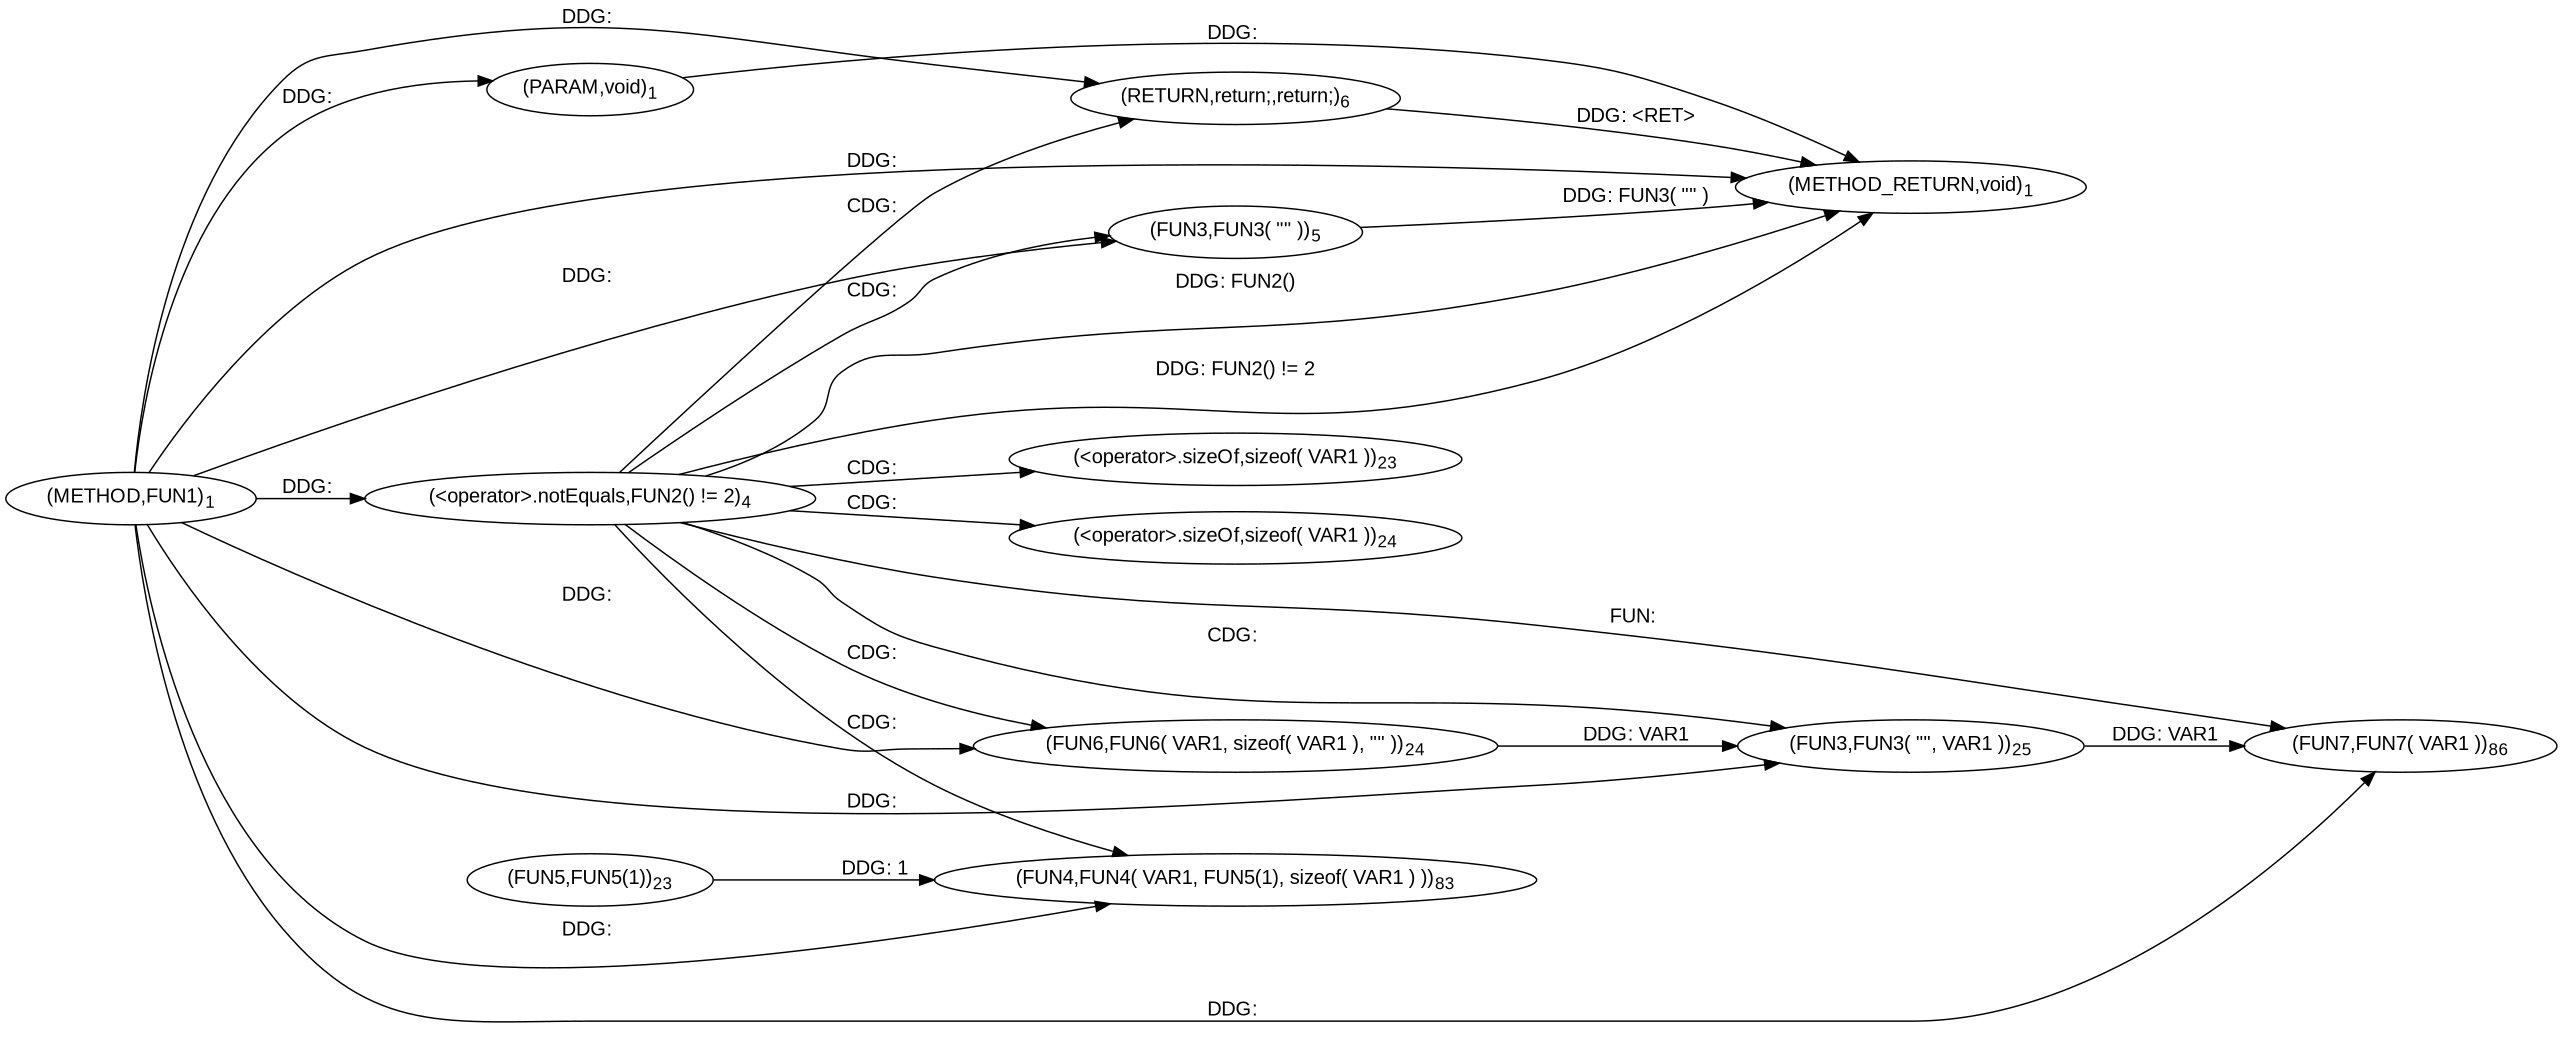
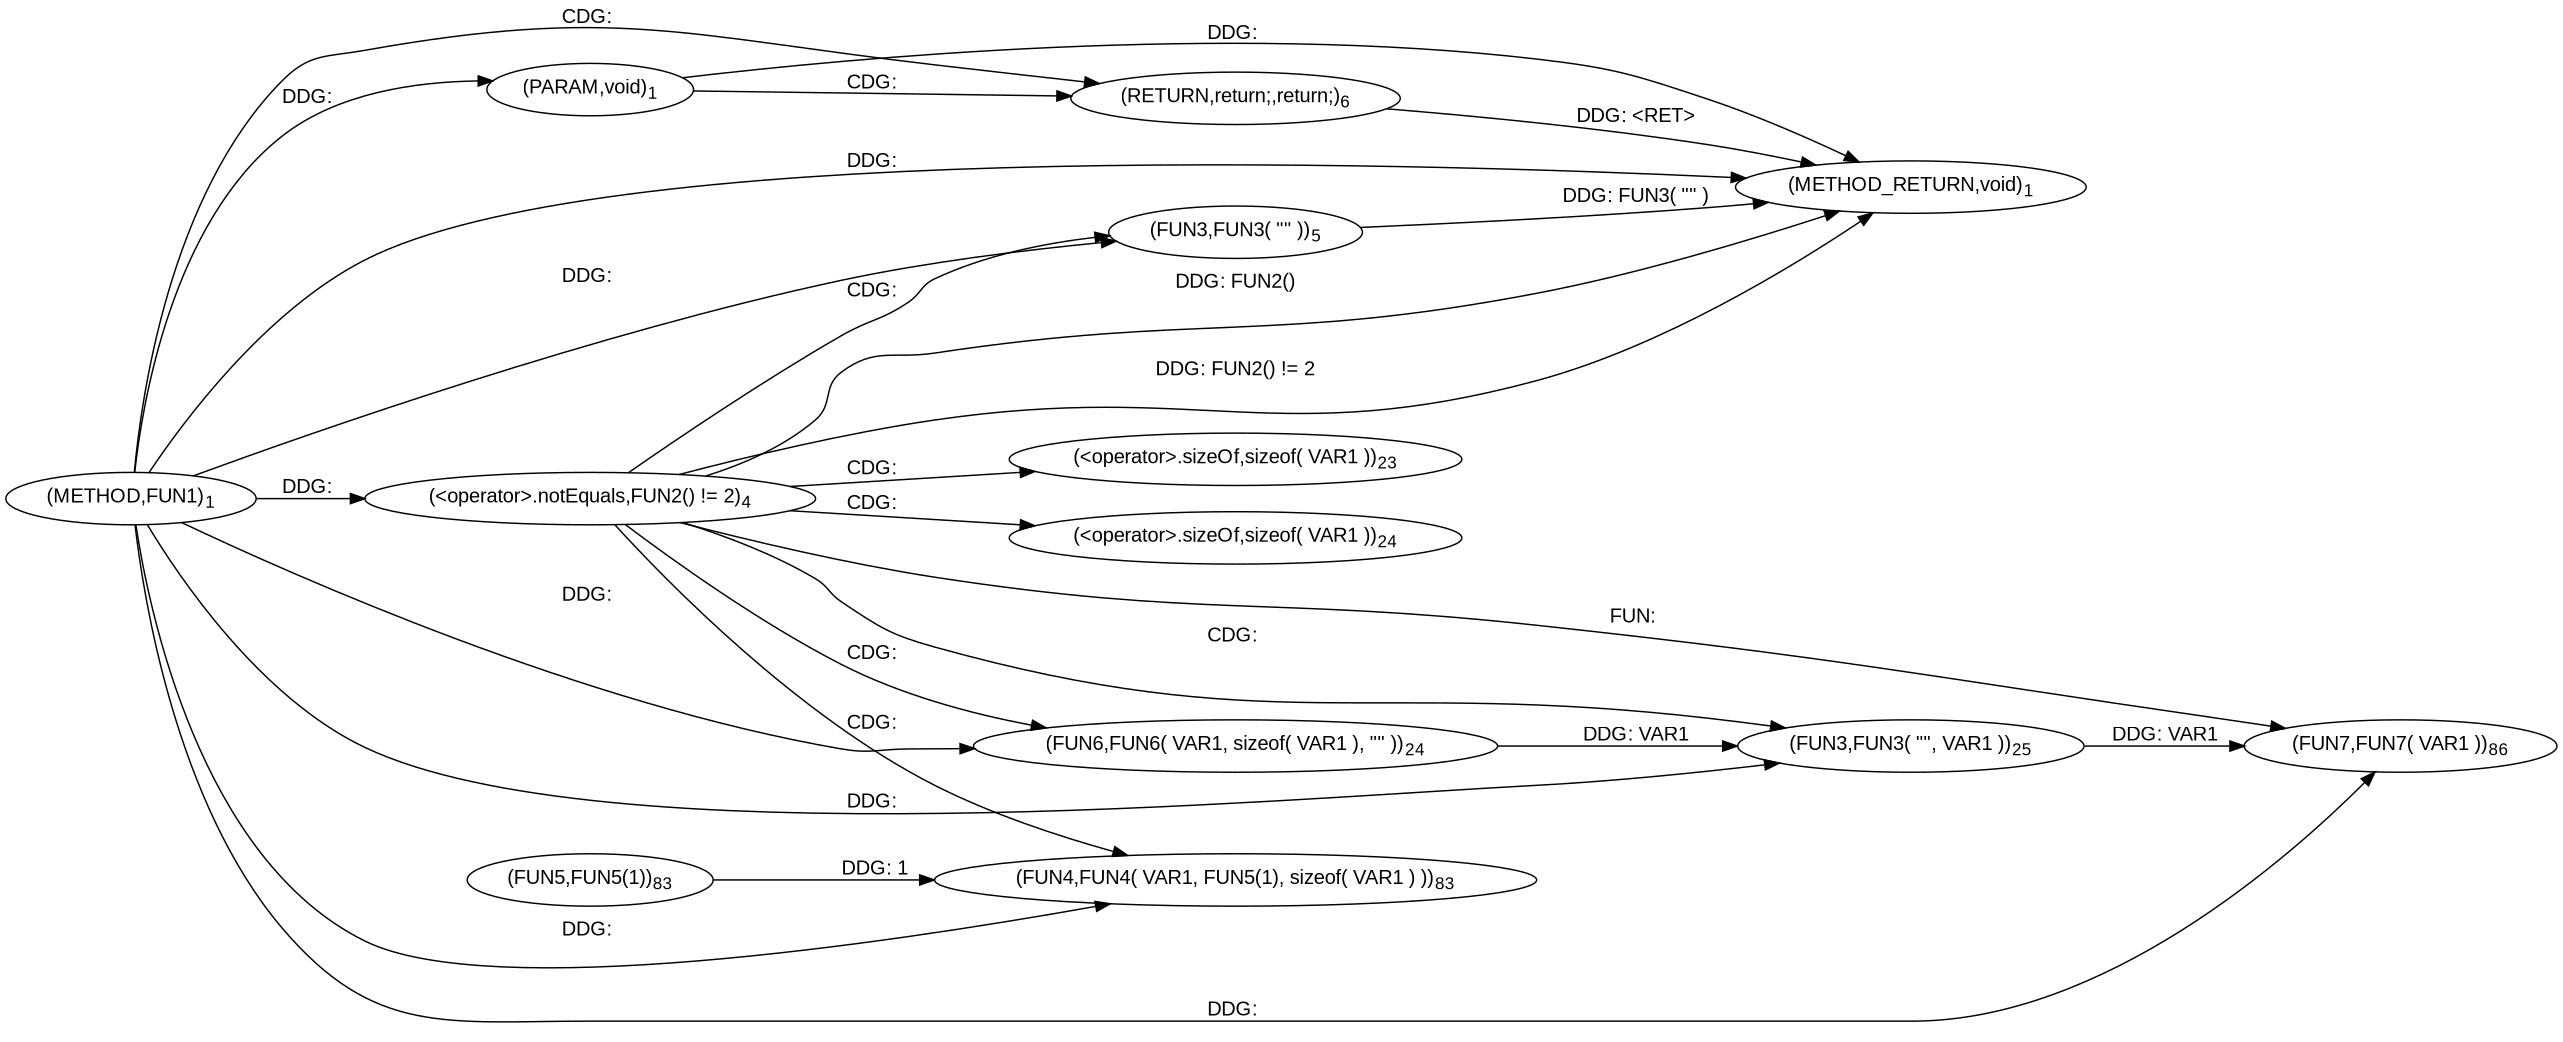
edge "(METHOD,FUN1)" -> "(RETURN,return;,return;)": label "DDG: " -> "CDG: "
edge "(<operator>.notEquals,FUN2() != 2)" -> "(RETURN,return;,return;)": now "(PARAM,void)" -> "(RETURN,return;,return;)"
node "(FUN5,FUN5(1))": text "23" -> "83"
